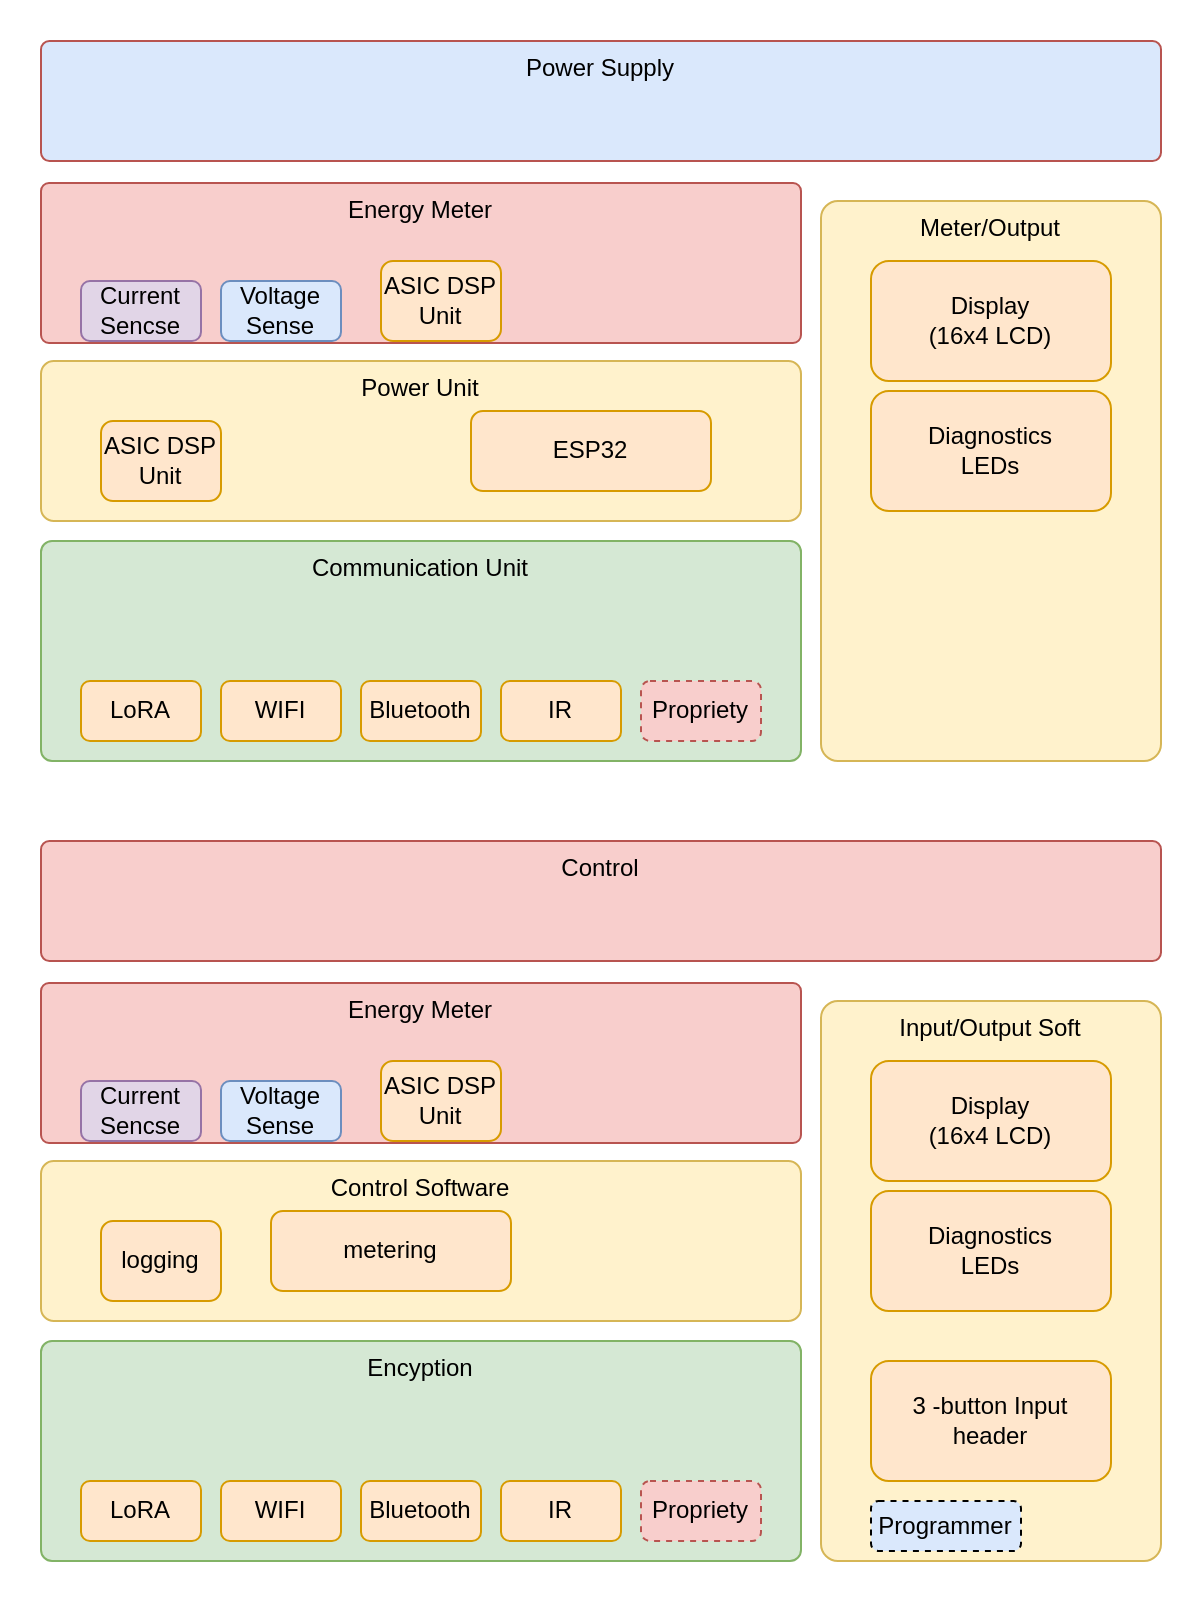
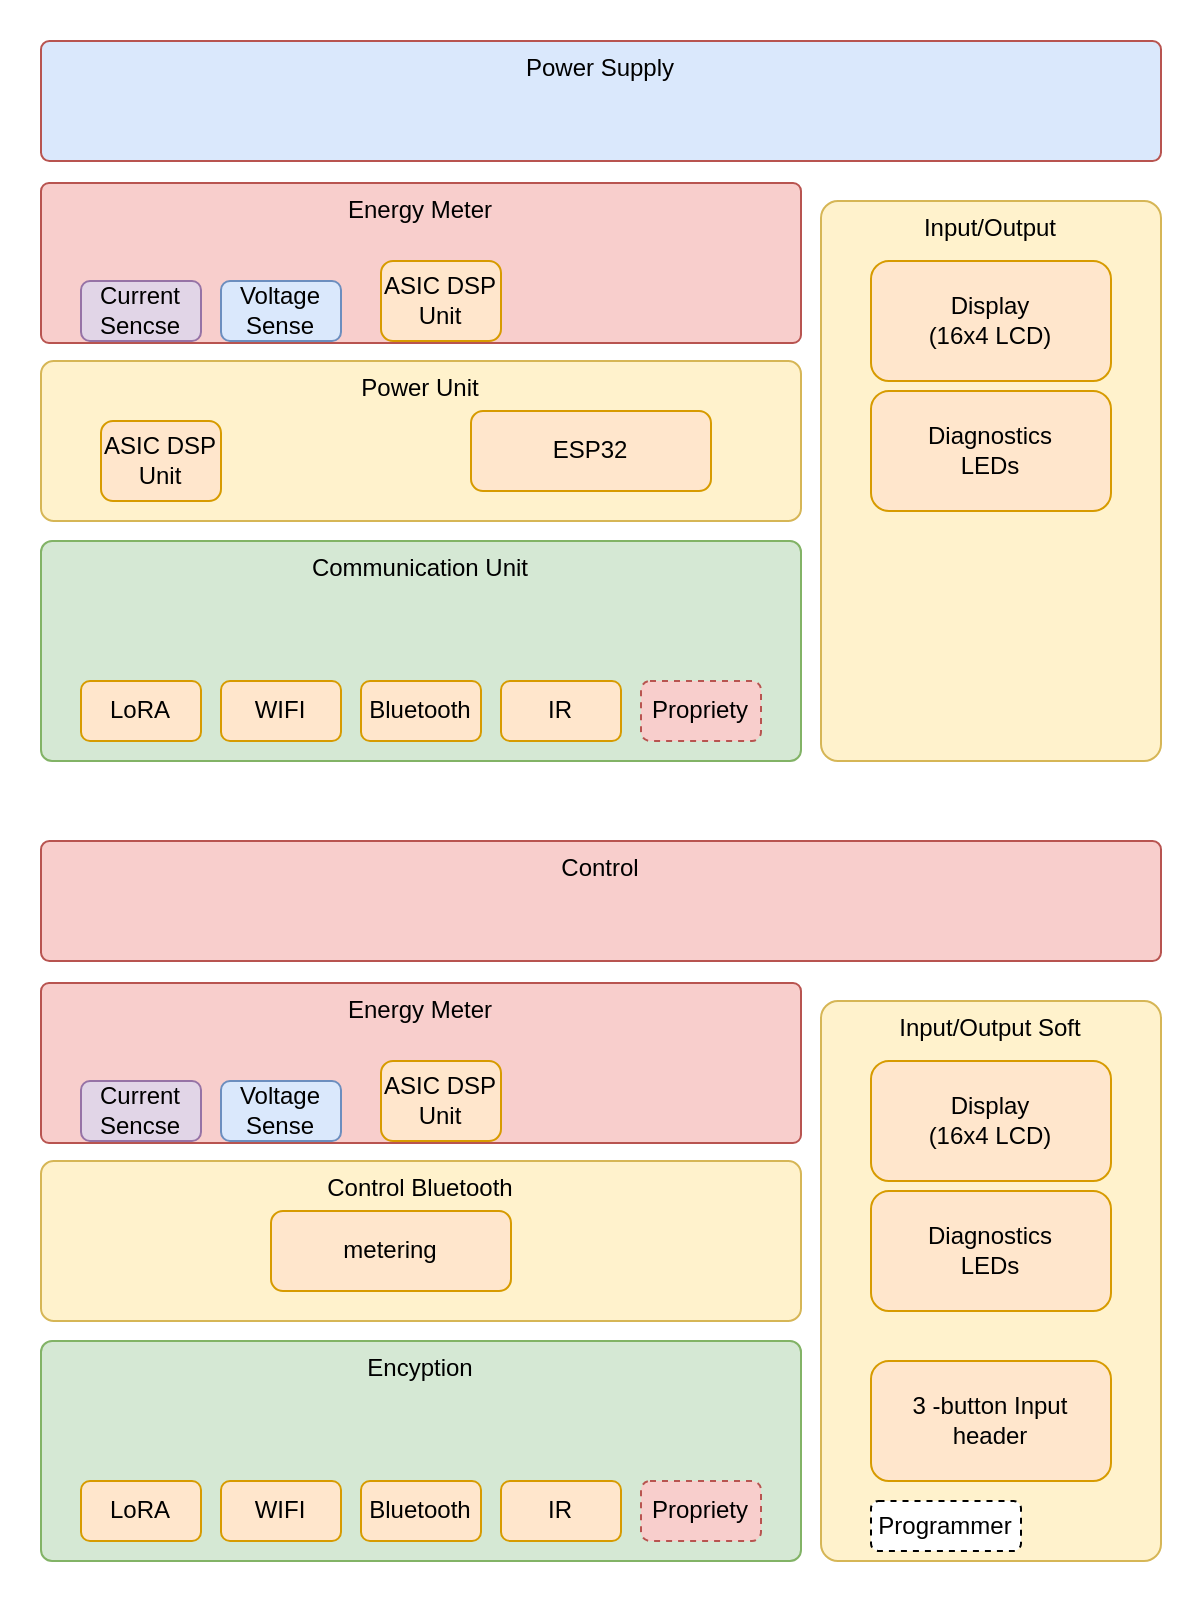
node "Meter/Output": label "Meter/Output" -> "Input/Output"
node "Control Software": label "Control Software" -> "Control Bluetooth"
node "logging": removed
node "Programmer": fillcolor #dae8fc -> #ffffff
